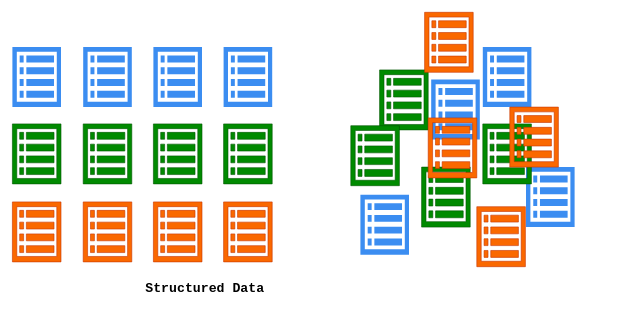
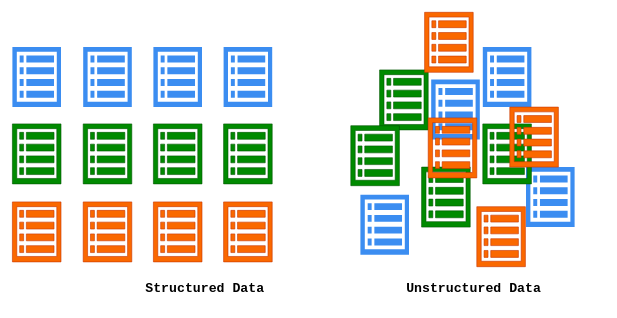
node "Unstructured Data": added
